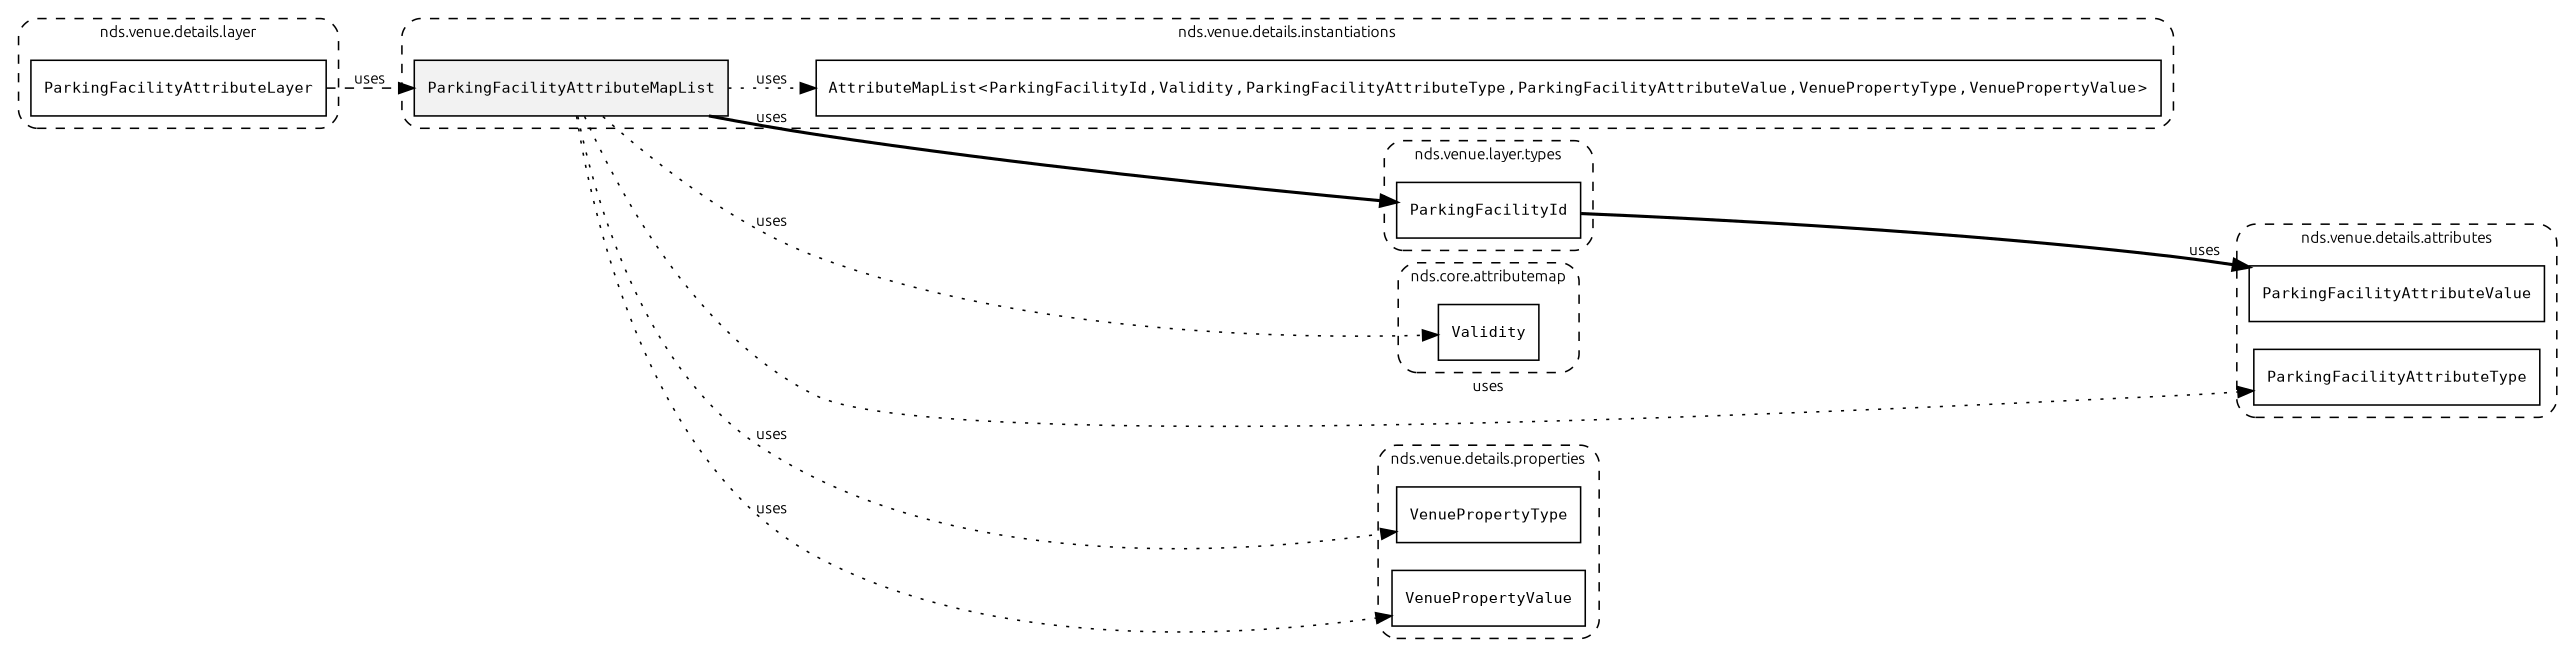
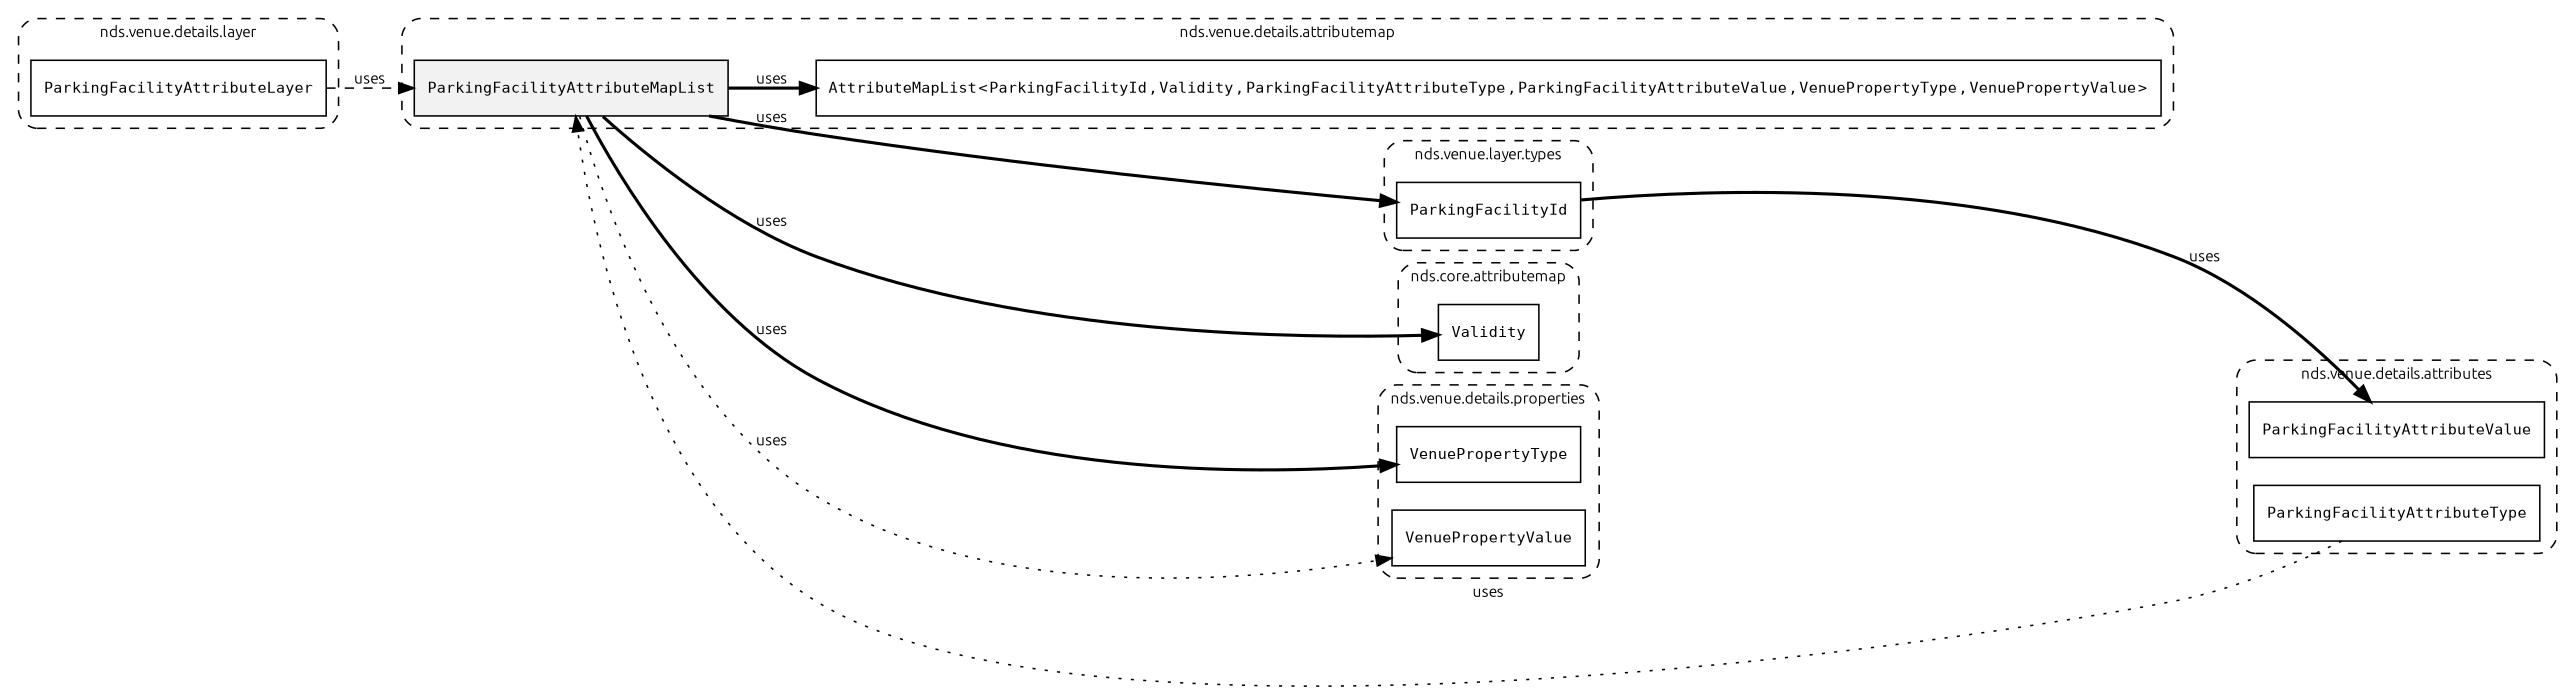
cluster "nds.venue.details.instantiations": label "nds.venue.details.instantiations" -> "nds.venue.details.attributemap"
edge "ParkingFacilityAttributeMapList" -> "AttributeMapList": style dotted -> bold
edge "ParkingFacilityAttributeMapList" -> "Validity": style dotted -> bold
edge "ParkingFacilityAttributeMapList" -> "ParkingFacilityAttributeType": reversed
edge "ParkingFacilityAttributeMapList" -> "VenuePropertyType": style dotted -> bold
